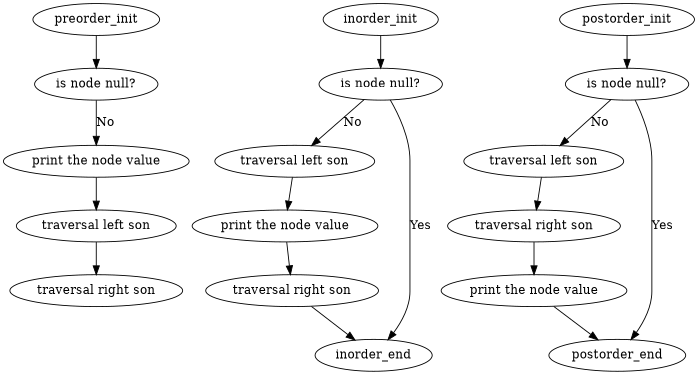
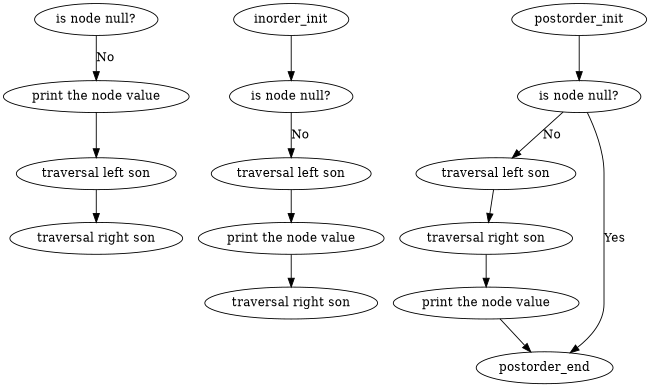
node "preorder_init": removed
node "inorder_end": removed
